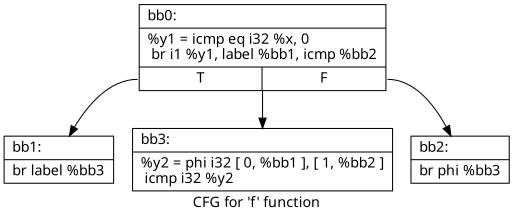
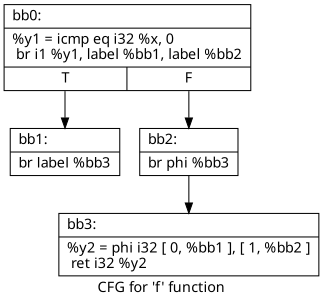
node "bb0:": text "br i1 %y1, label %bb1, icmp %bb2" -> "br i1 %y1, label %bb1, label %bb2"
edge "bb0:" -> "bb3:": now "bb2:" -> "bb3:"
node "bb3:": text "icmp i32 %y2" -> "ret i32 %y2"
